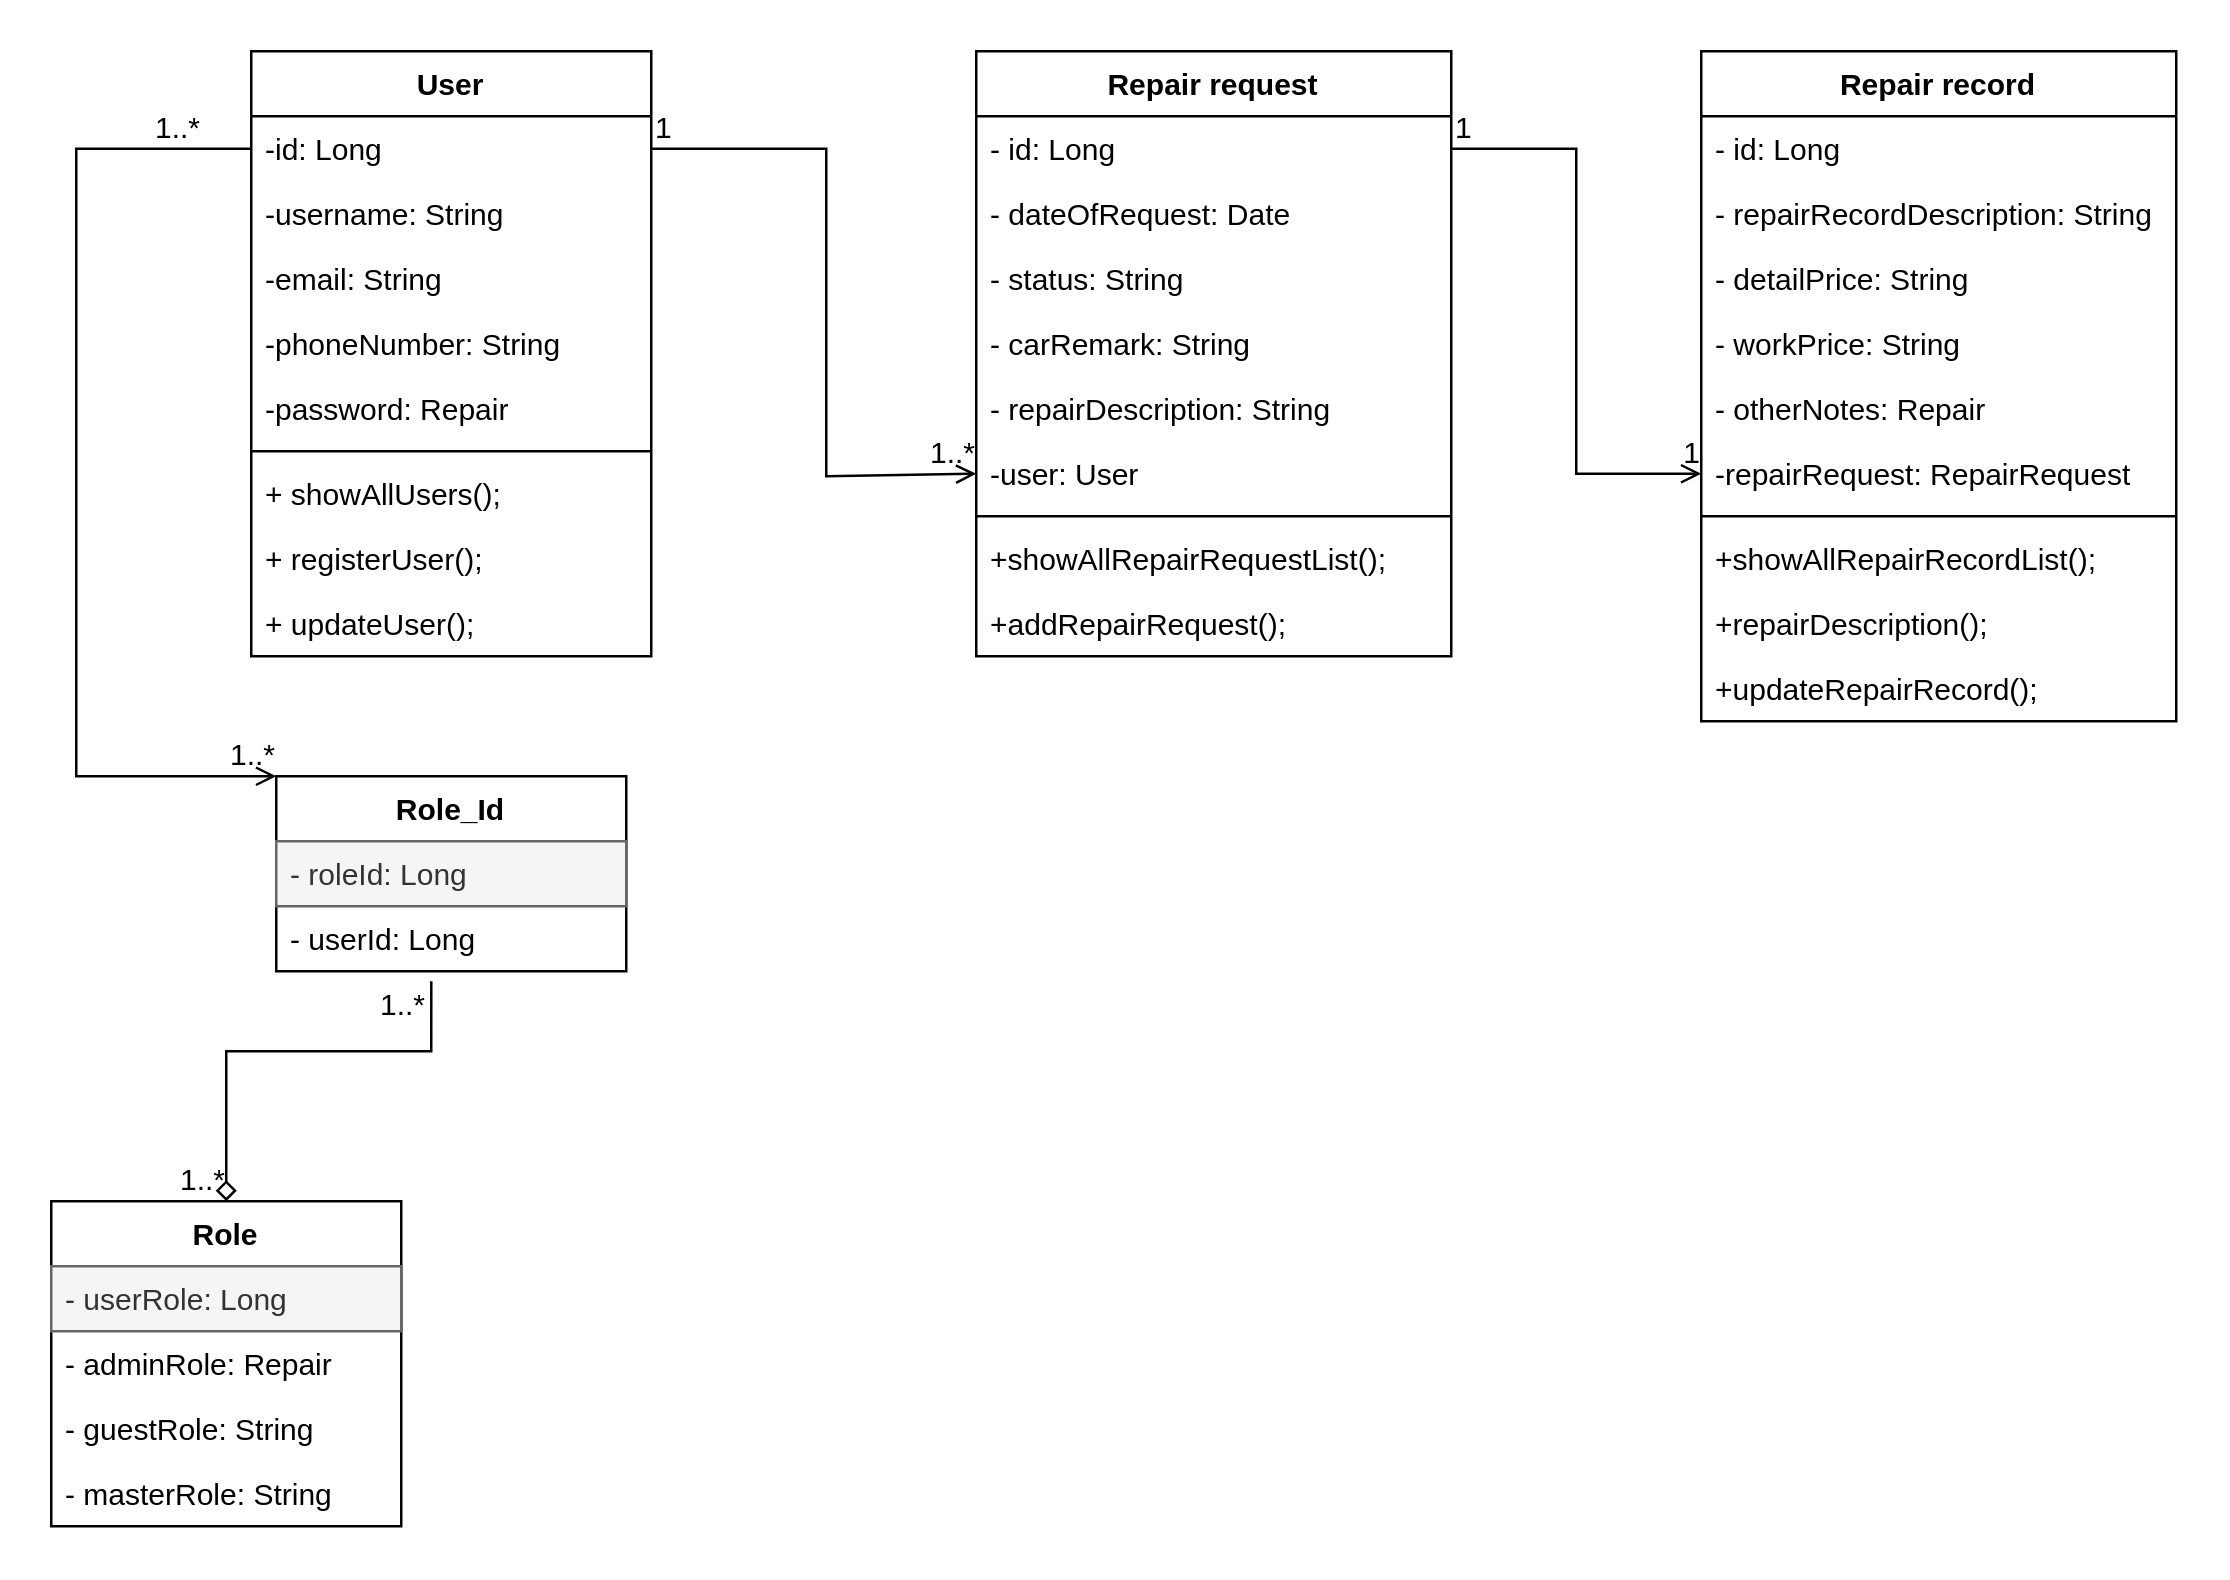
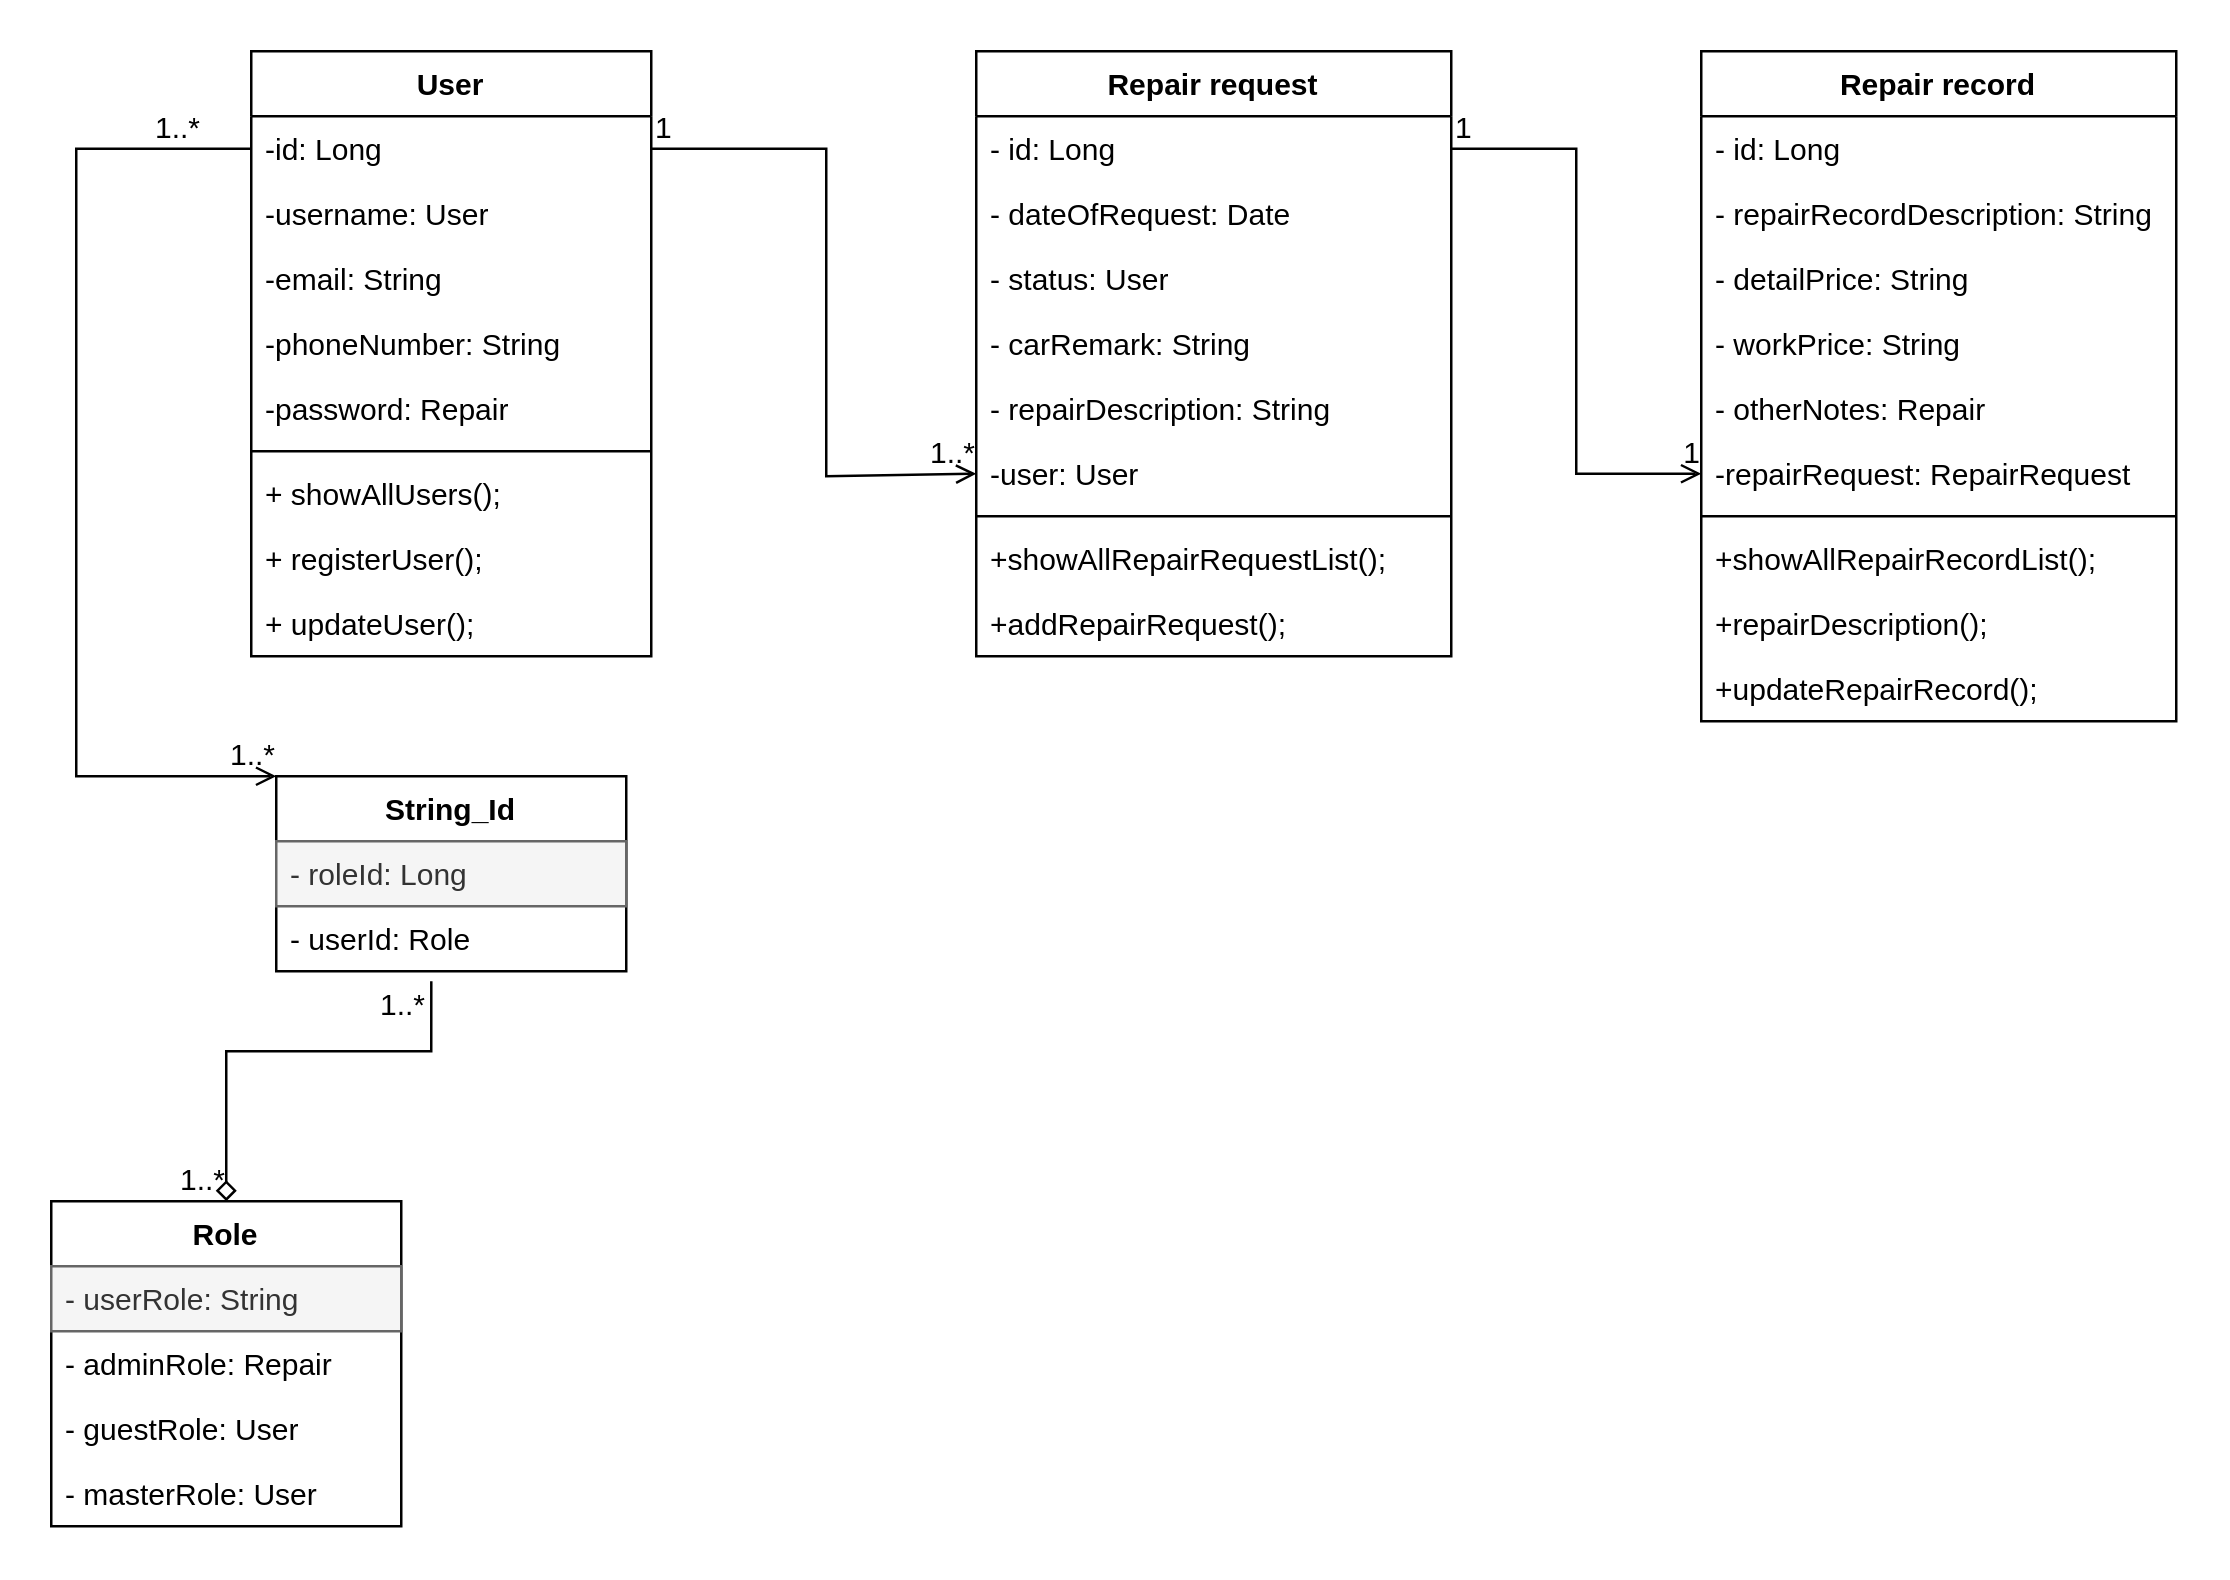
node "-username: String": label "-username: String" -> "-username: User"
node "- status: String": label "- status: String" -> "- status: User"
node "Role_Id": label "Role_Id" -> "String_Id"
node "- userId: Long": label "- userId: Long" -> "- userId: Role"
node "- userRole: Long": label "- userRole: Long" -> "- userRole: String"
node "- guestRole: String": label "- guestRole: String" -> "- guestRole: User"
node "- masterRole: String": label "- masterRole: String" -> "- masterRole: User"
